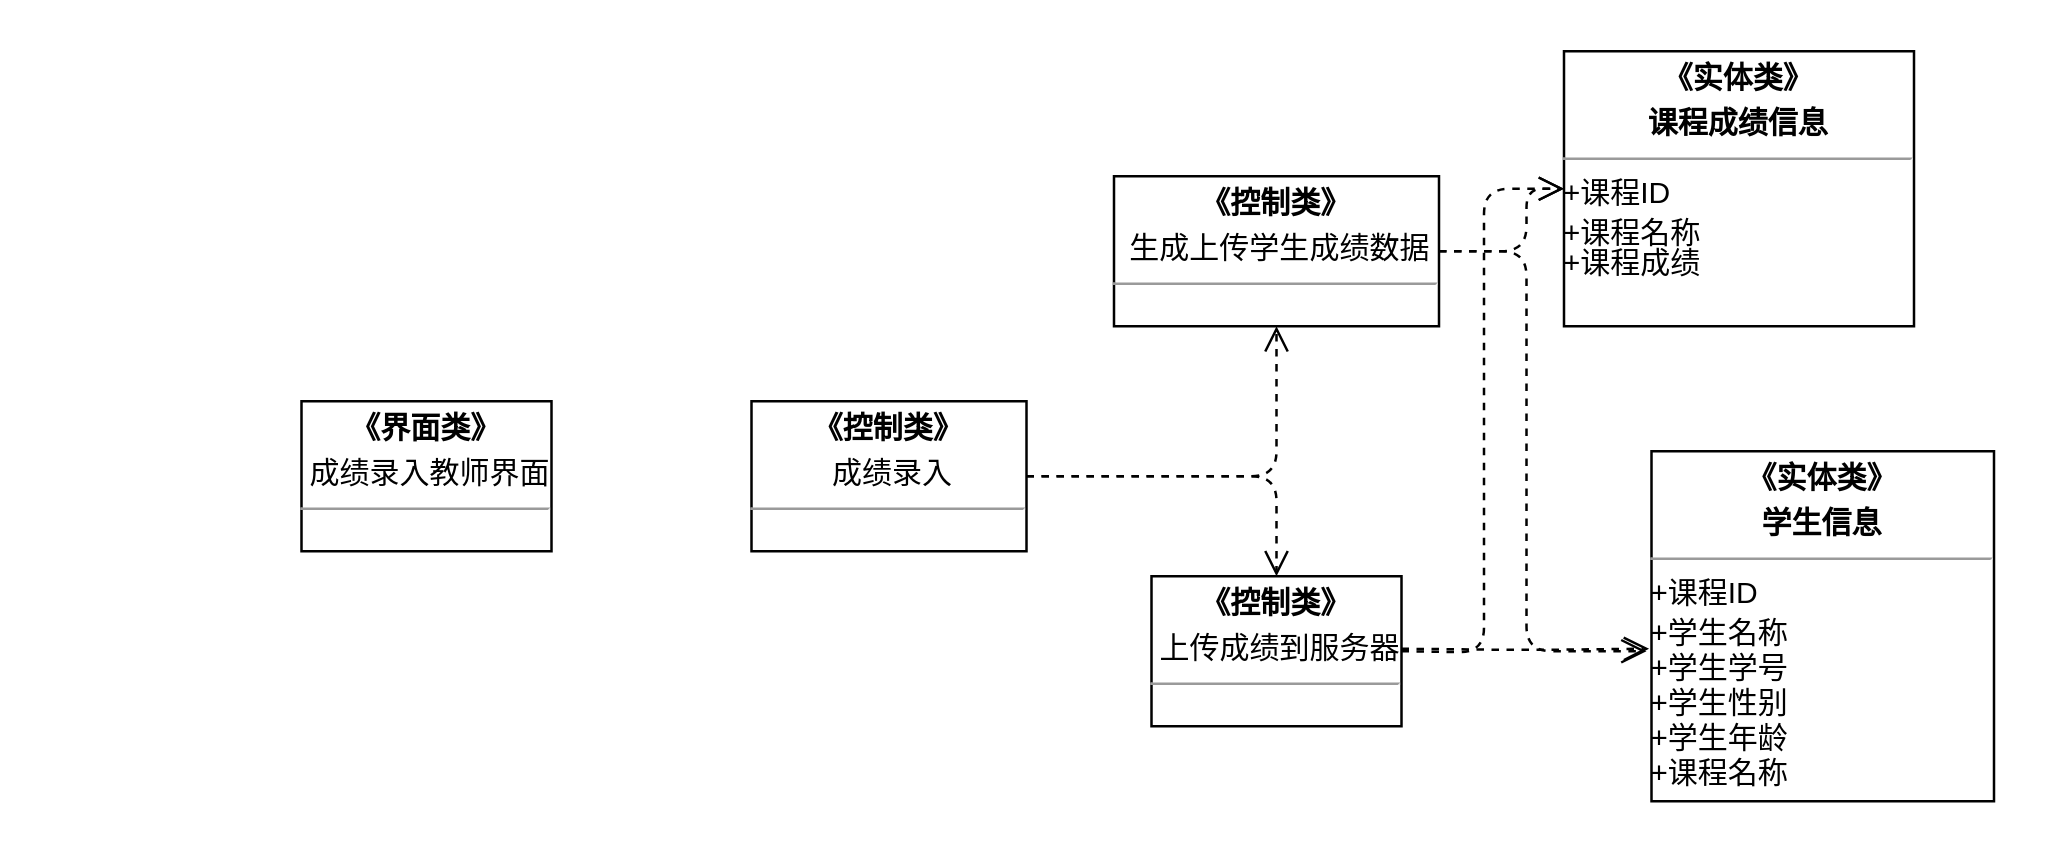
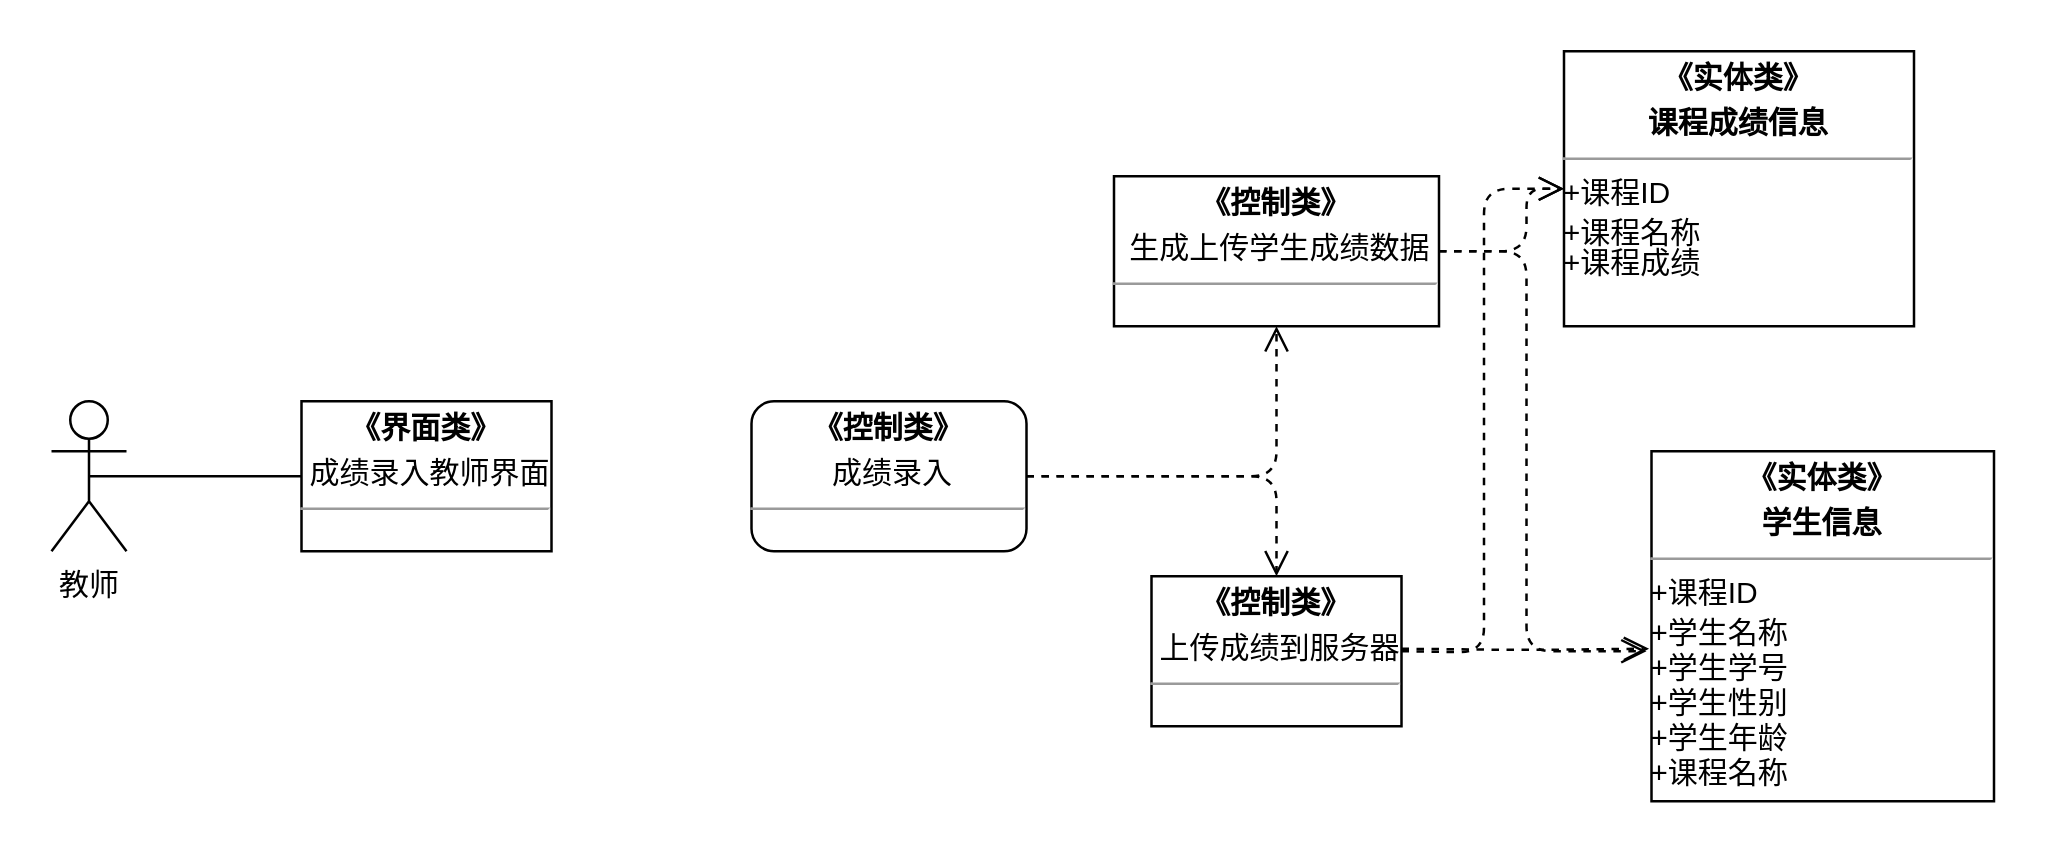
node "教师": added
edge "教师" -- "《界面类》 成绩录入教师界面": added
node "《控制类》 成绩录入": shape rectangle -> rounded rectangle
